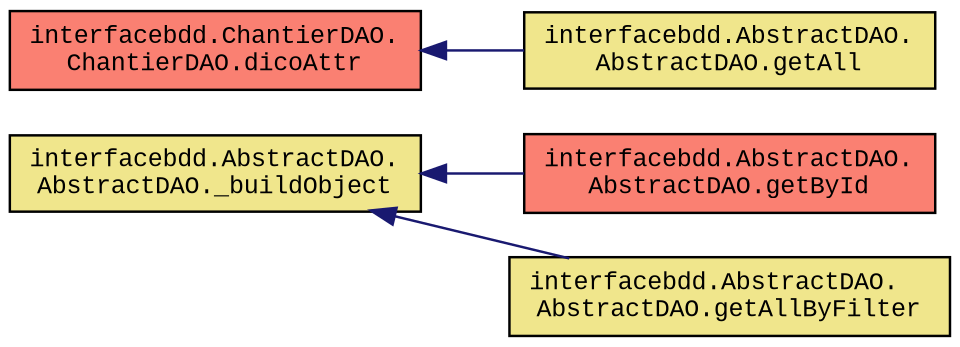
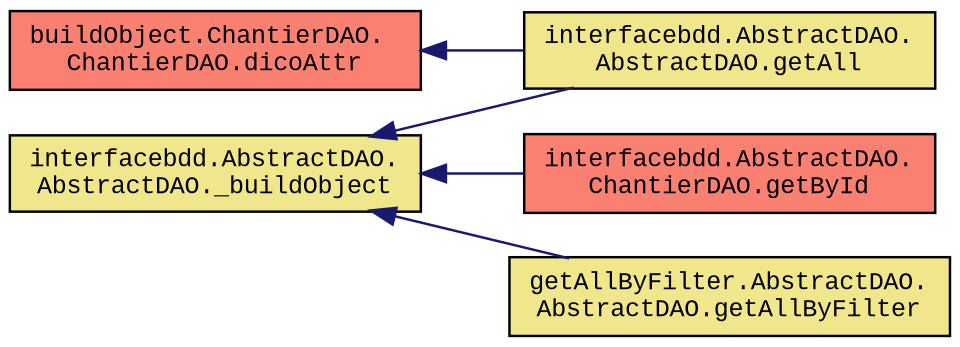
node "interfacebdd.ChantierDAO. ChantierDAO.dicoAttr": label "interfacebdd.ChantierDAO. ChantierDAO.dicoAttr" -> "buildObject.ChantierDAO. ChantierDAO.dicoAttr"
edge "interfacebdd.AbstractDAO. AbstractDAO.getAll" -> "interfacebdd.AbstractDAO. AbstractDAO._buildObject": added
node "interfacebdd.AbstractDAO. AbstractDAO.getById": label "interfacebdd.AbstractDAO. AbstractDAO.getById" -> "interfacebdd.AbstractDAO. ChantierDAO.getById"
node "interfacebdd.AbstractDAO. AbstractDAO.getAllByFilter": label "interfacebdd.AbstractDAO. AbstractDAO.getAllByFilter" -> "getAllByFilter.AbstractDAO. AbstractDAO.getAllByFilter"
